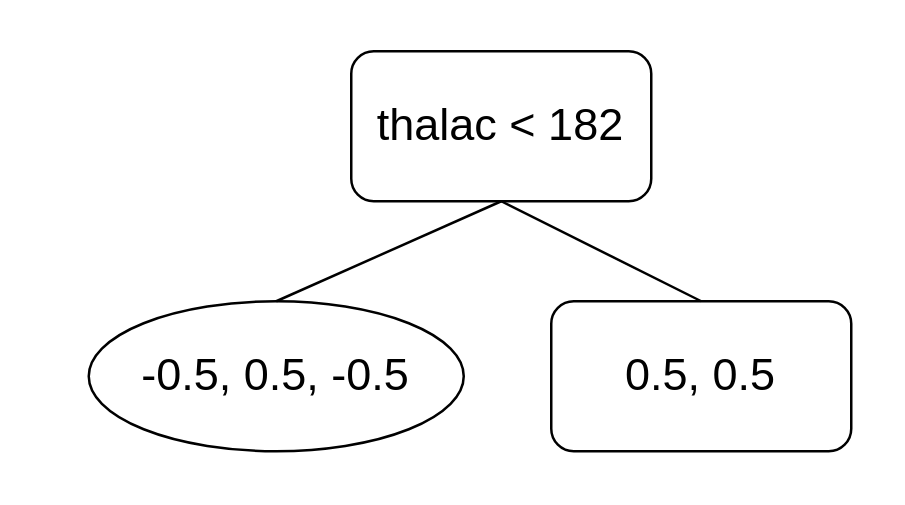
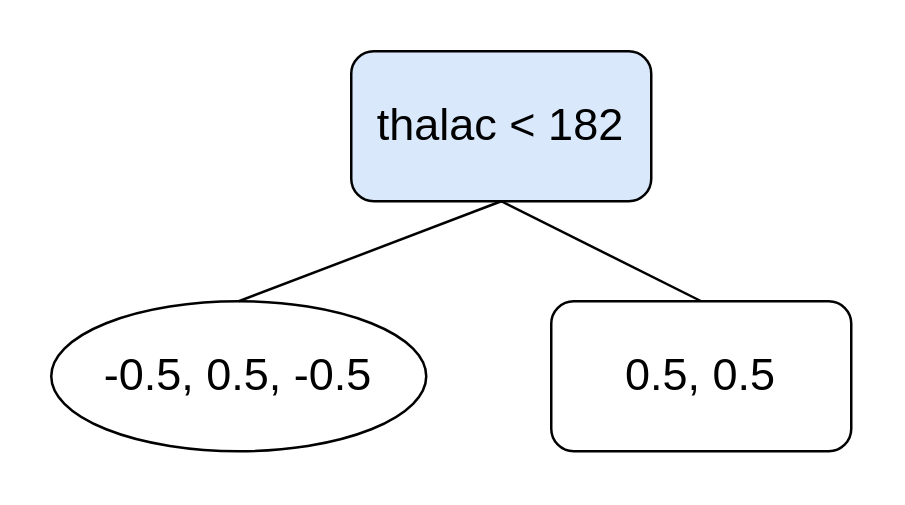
node "thalac < 182": fillcolor #ffffff -> #dae8fc
node "-0.5, 0.5, -0.5": moved (276, 376) -> (239, 376)
